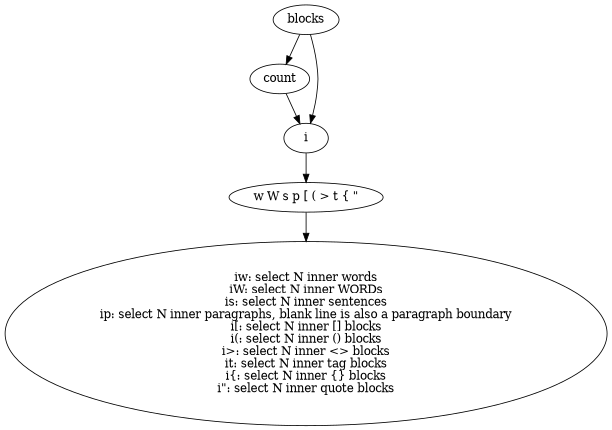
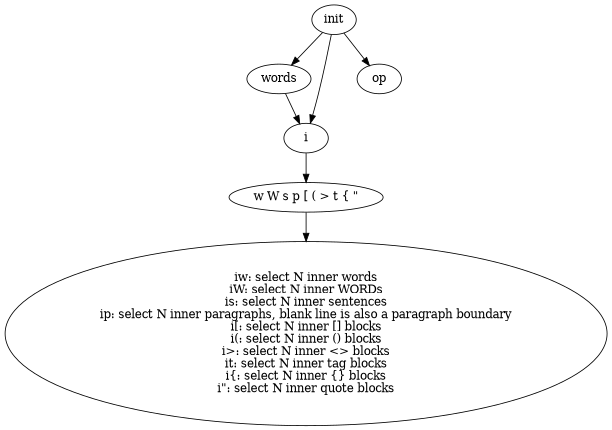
node "blocks": label "blocks" -> "init"
node "count": label "count" -> "words"
node "op": added
